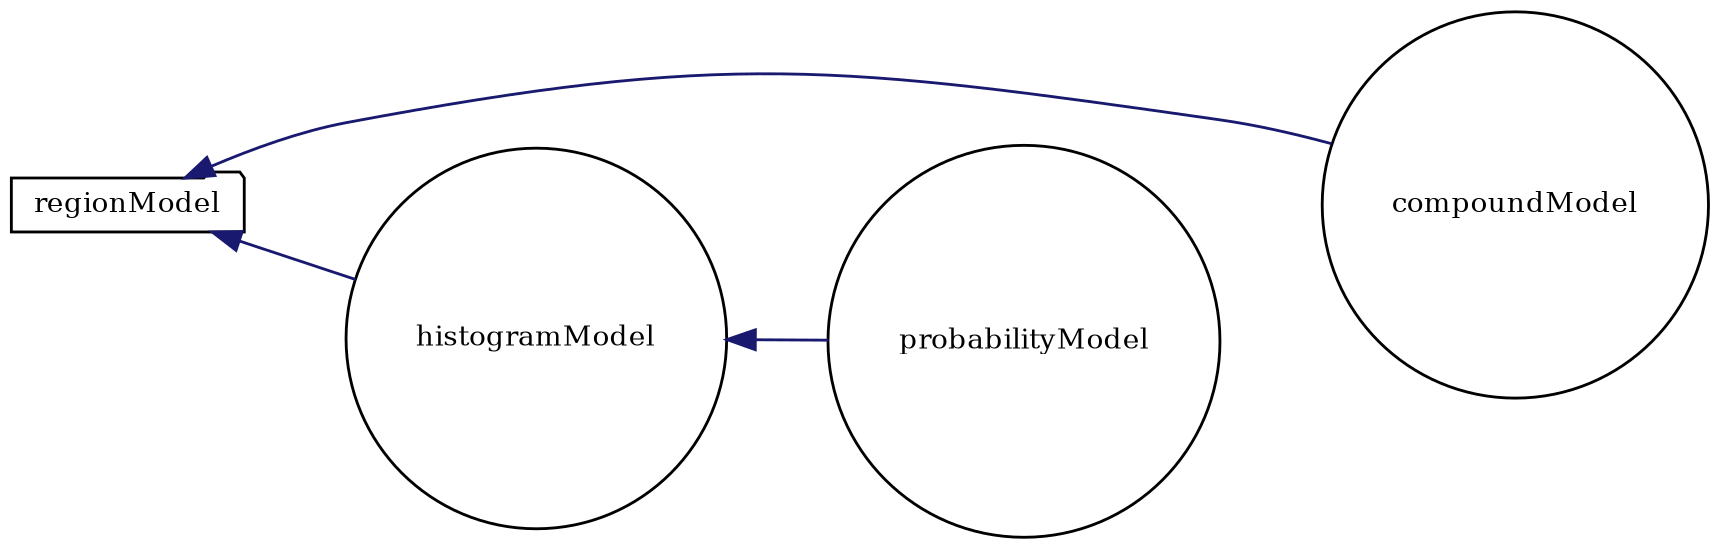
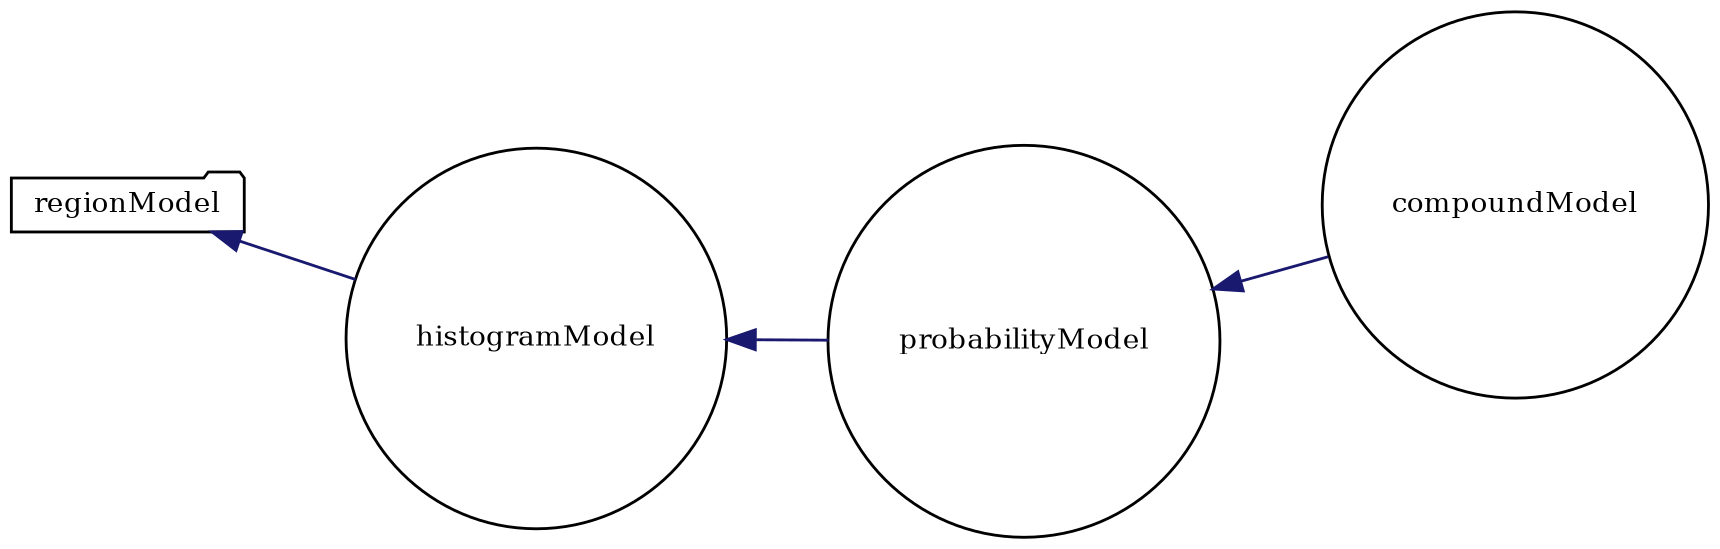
edge "compoundModel" -> "regionModel": now "compoundModel" -> "probabilityModel"
